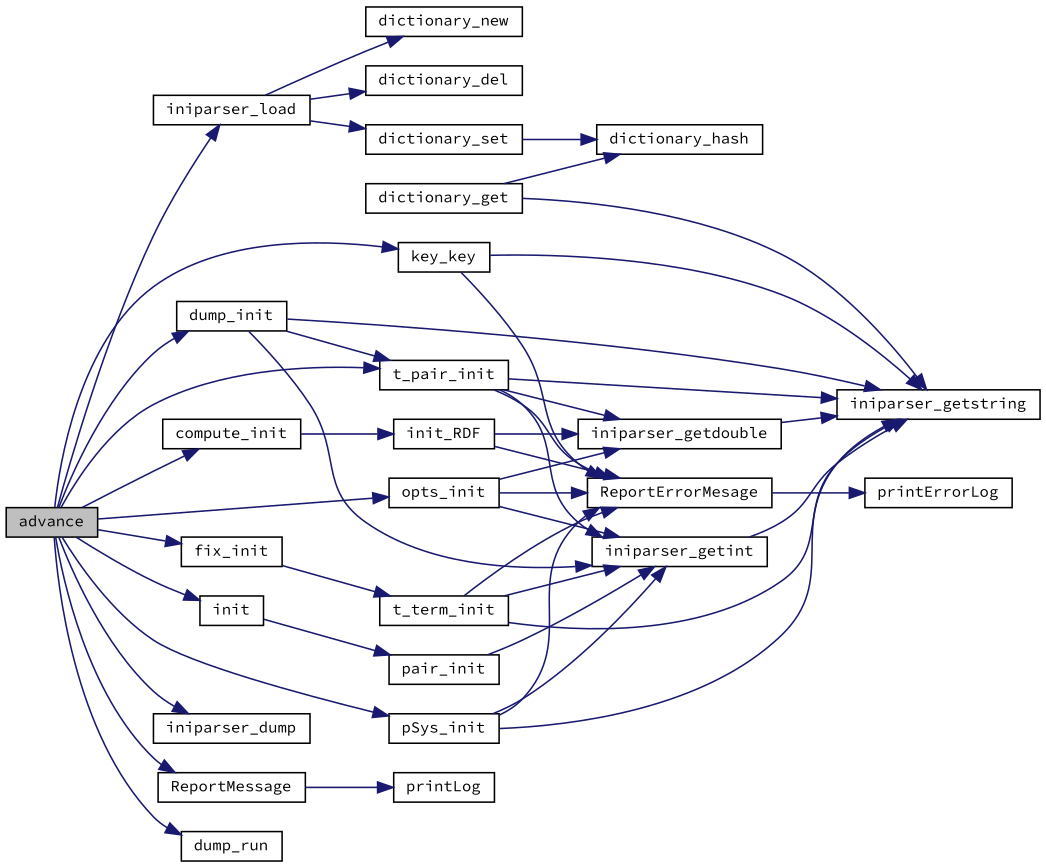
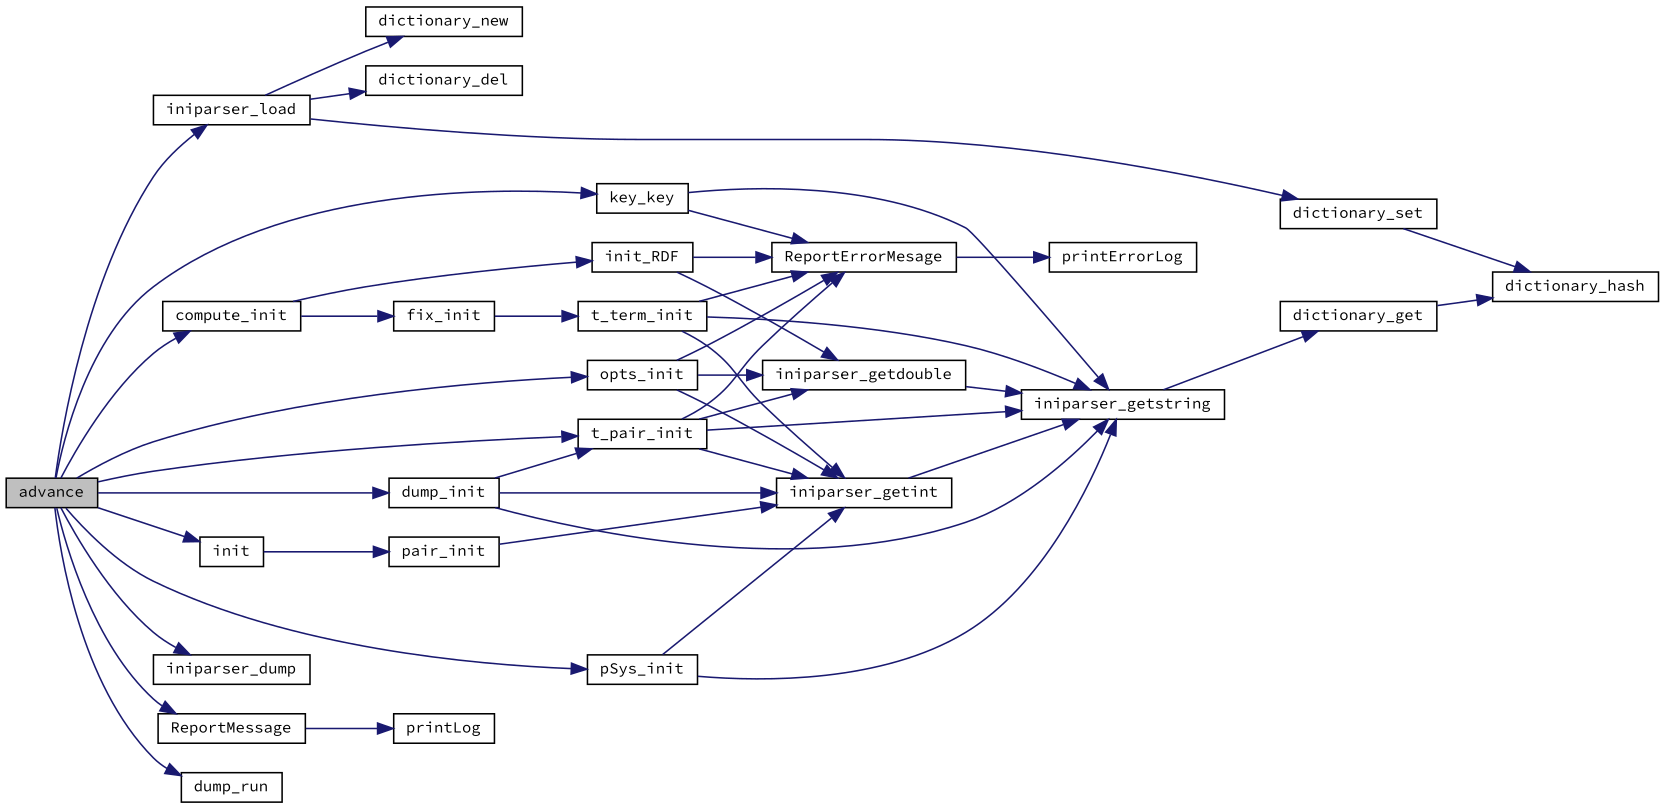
edge "dictionary_get" -> "iniparser_getstring": reversed
edge "advance" -> "fix_init": now "compute_init" -> "fix_init"
edge "pSys_init" -> "ReportErrorMesage": removed
